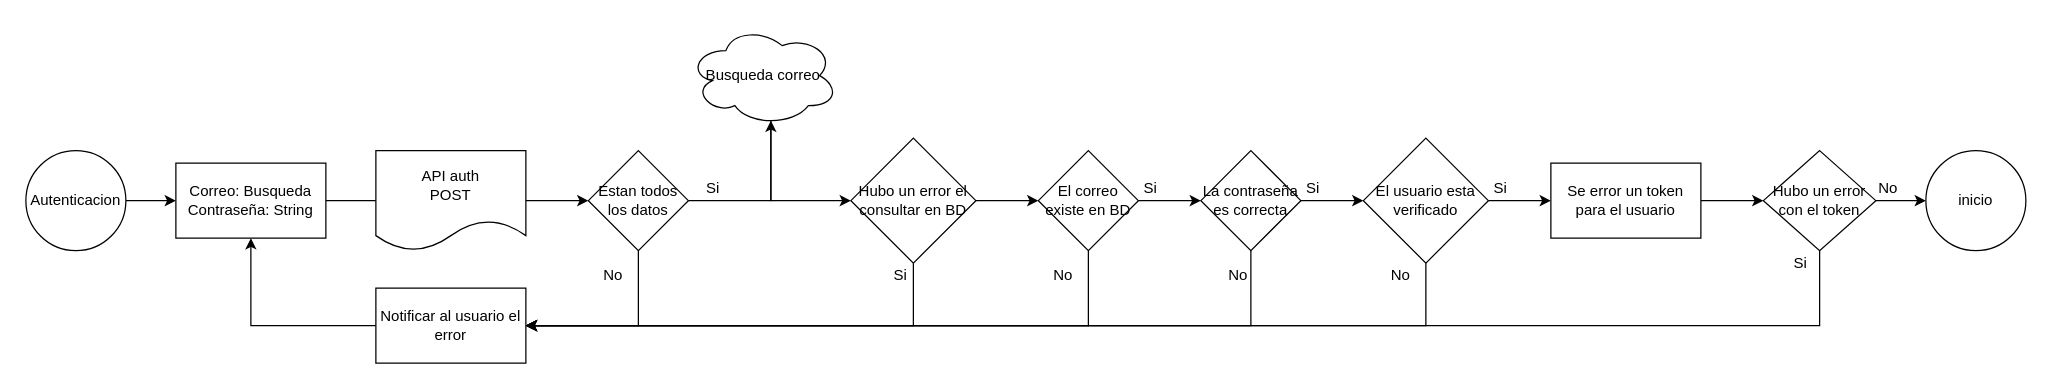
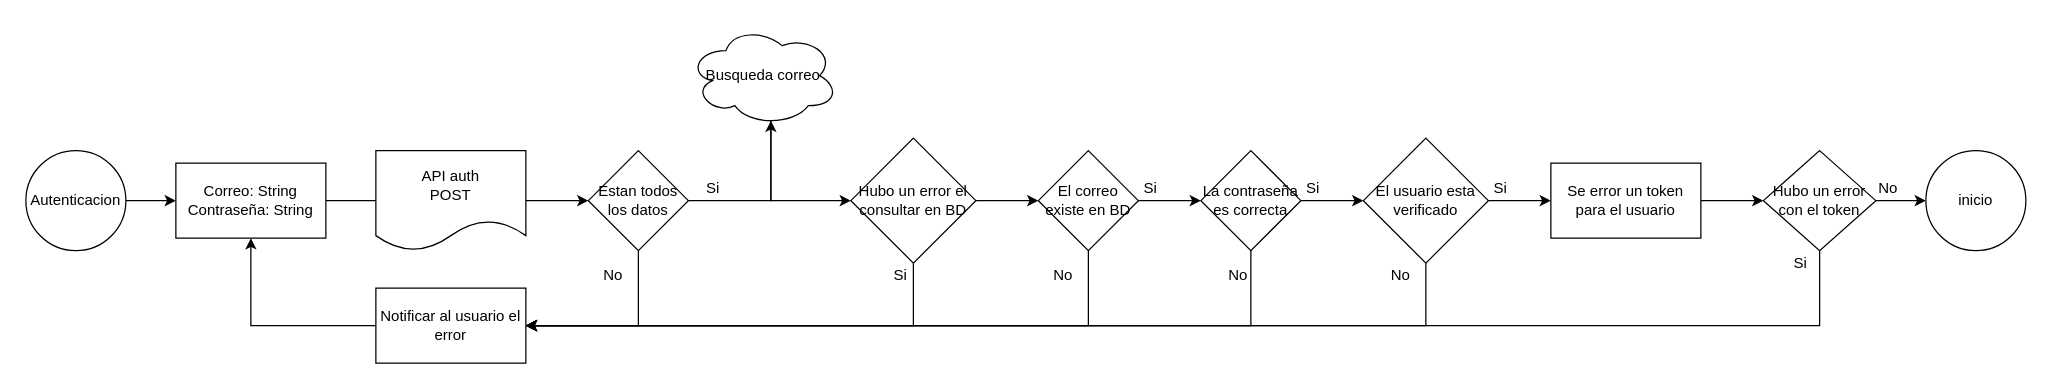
node "Correo: Busqueda Contraseña: String": label "Correo: Busqueda Contraseña: String" -> "Correo: String Contraseña: String"
